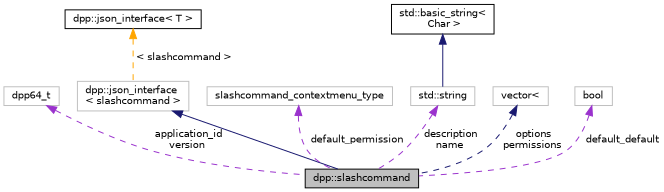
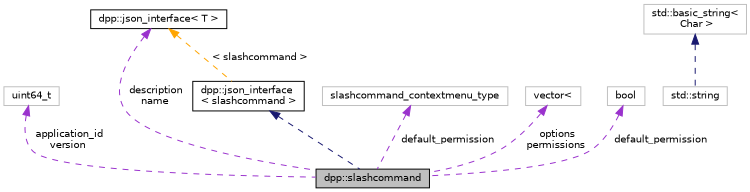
node "std::basic_string< Char >": color black -> grey75
edge "std::string" -> "std::basic_string< Char >": style solid -> dashed
node "dpp64_t": label "dpp64_t" -> "uint64_t"
node "dpp::json_interface < slashcommand >": color grey75 -> black
edge "dpp::slashcommand" -> "bool": label " default_default" -> " default_permission"
edge "dpp::slashcommand" -> "dpp::json_interface < slashcommand >": style solid -> dashed
edge "dpp::slashcommand" -> "std::string": now "dpp::slashcommand" -> "dpp::json_interface< T >"
edge "dpp::slashcommand" -> "vector<": color midnightblue -> darkorchid3
